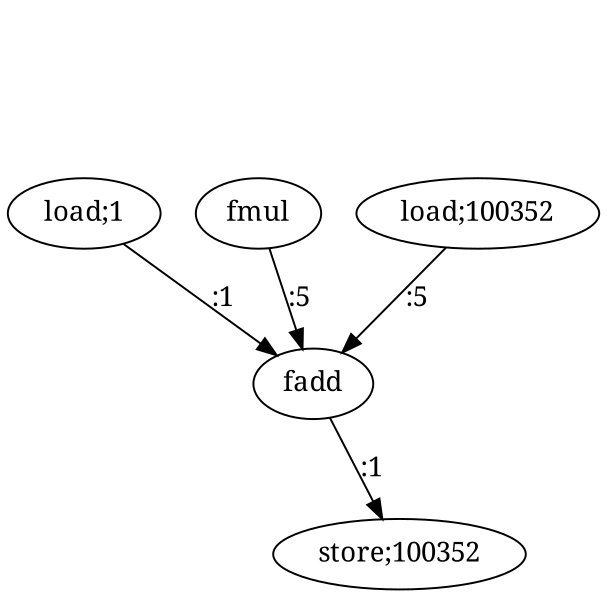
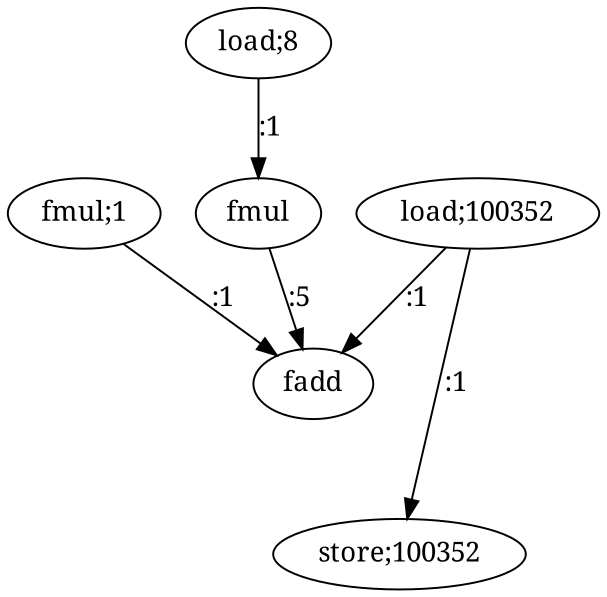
node "load;8": added
node "load;1": label "load;1" -> "fmul;1"
edge "load;100352" -> "fadd": label ":5" -> ":1"
edge "fadd" -> "store;100352": now "load;100352" -> "store;100352"
